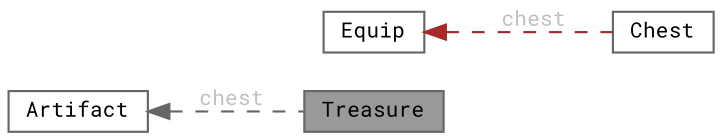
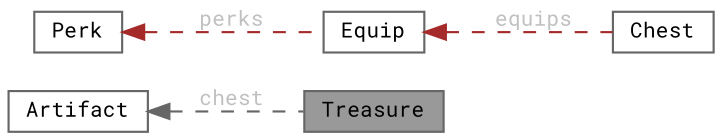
edge "Chest" -> "Equip": label " chest" -> " equips"
node "Perk": added
